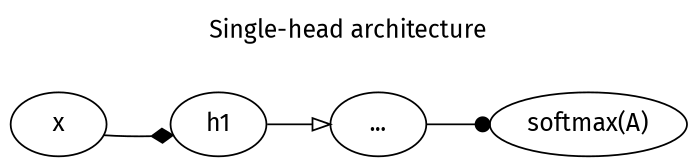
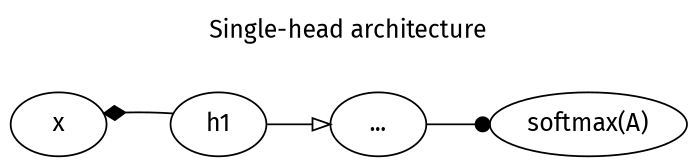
edge "x" -> "h1": reversed
